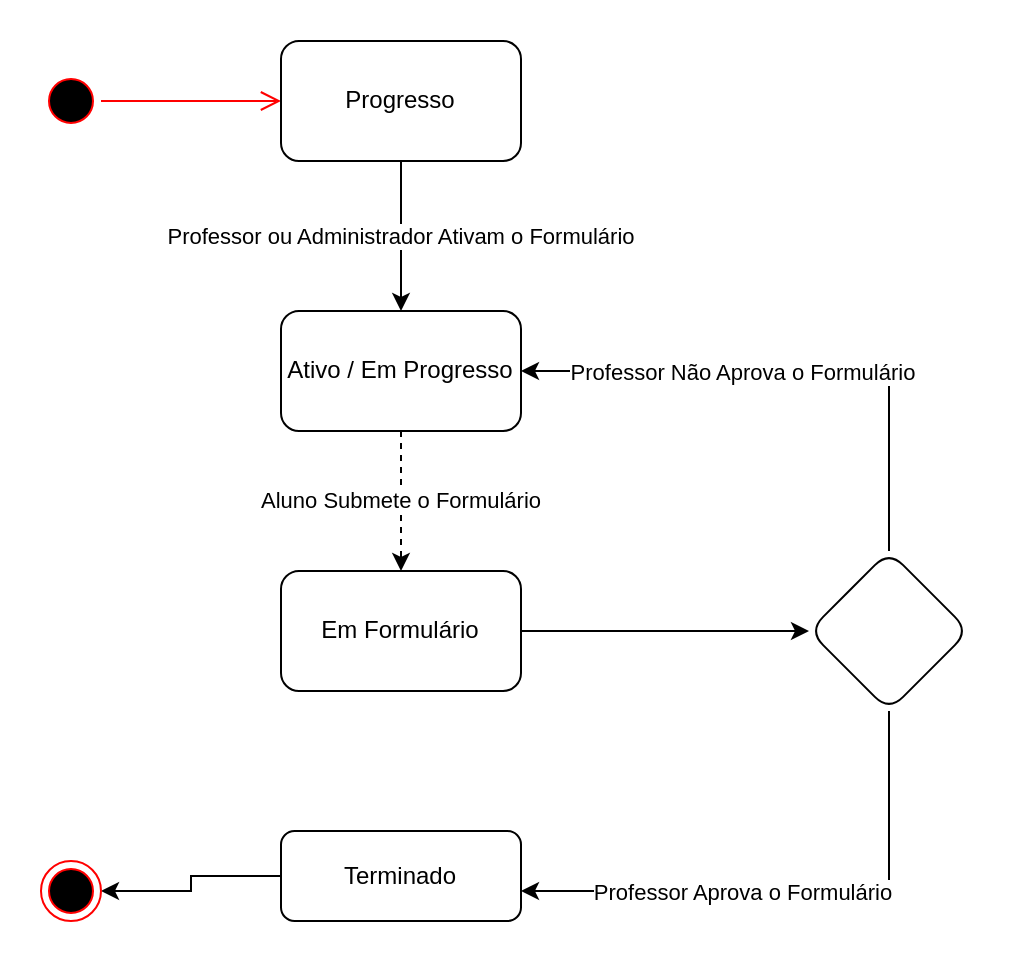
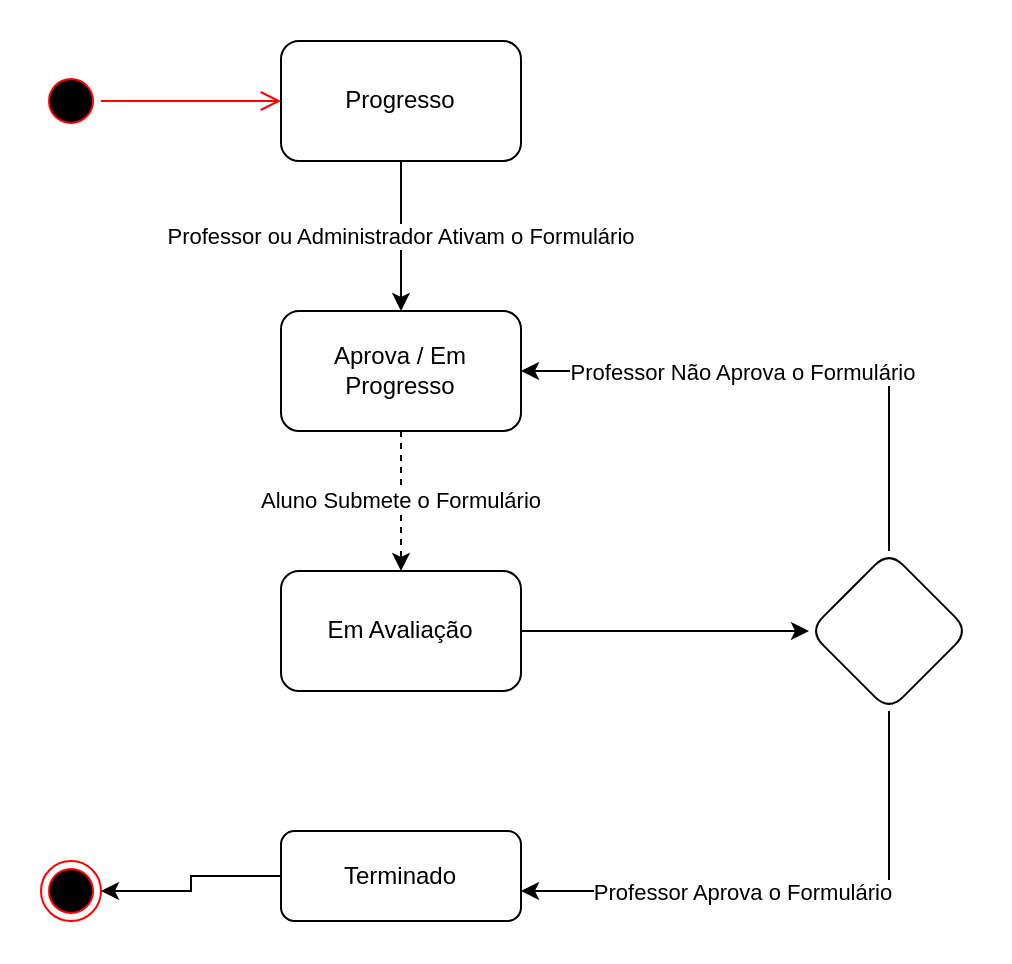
node "Ativo / Em Progresso": label "Ativo / Em Progresso" -> "Aprova / Em Progresso"
node "Em Formulário": label "Em Formulário" -> "Em Avaliação"
